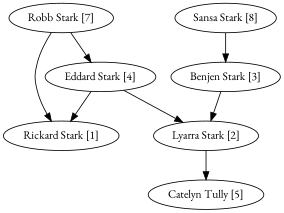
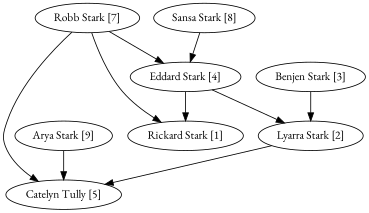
edge "Sansa Stark [8]" -> "Benjen Stark [3]": now "Sansa Stark [8]" -> "Eddard Stark [4]"
edge "Robb Stark [7]" -> "Catelyn Tully [5]": added
node "Arya Stark [9]": added
